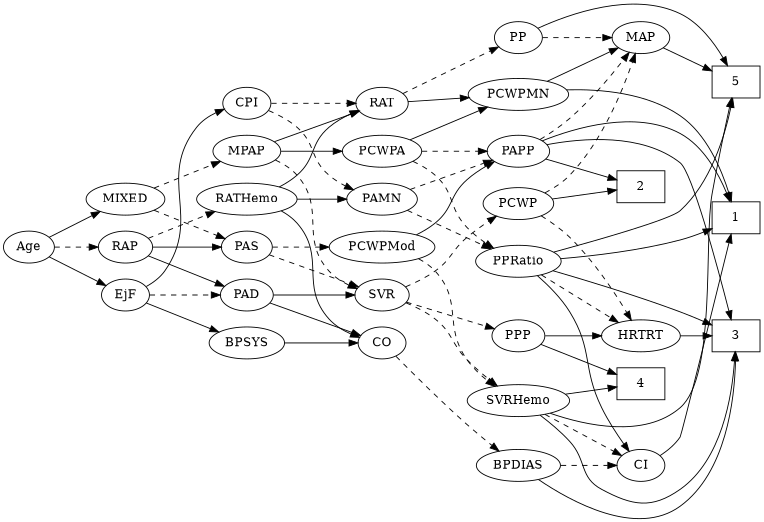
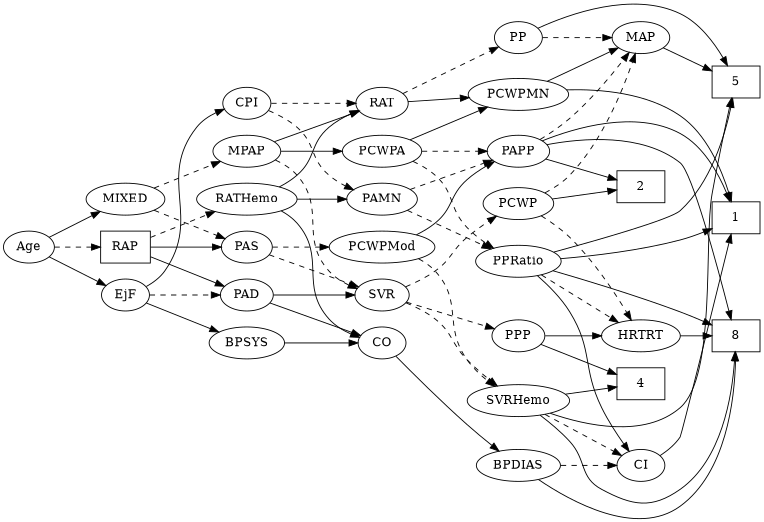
node "RAP": shape ellipse -> box
node "3": label "3" -> "8"
edge "CO" -> "BPDIAS": style dashed -> solid
